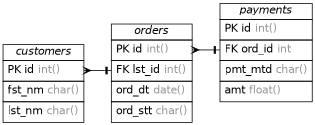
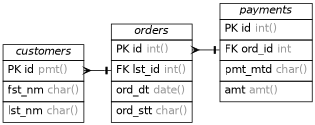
node "customers": text "int()" -> "pmt()"
node "payments": text "float()" -> "amt()"
